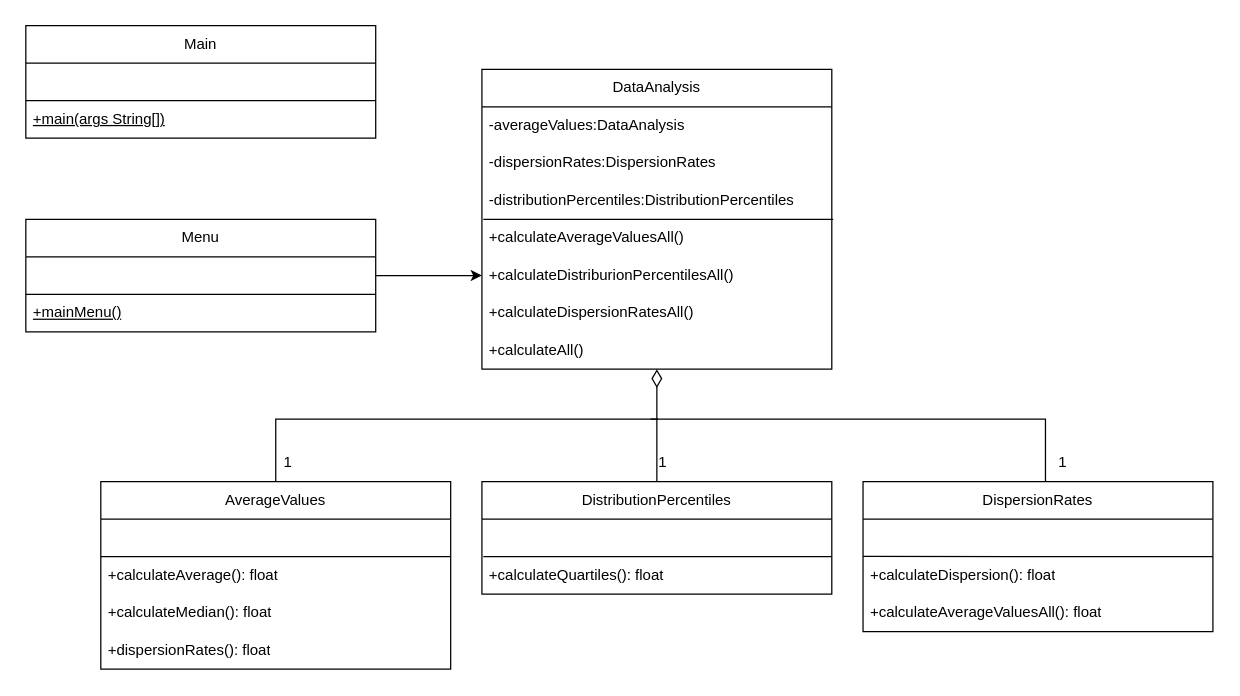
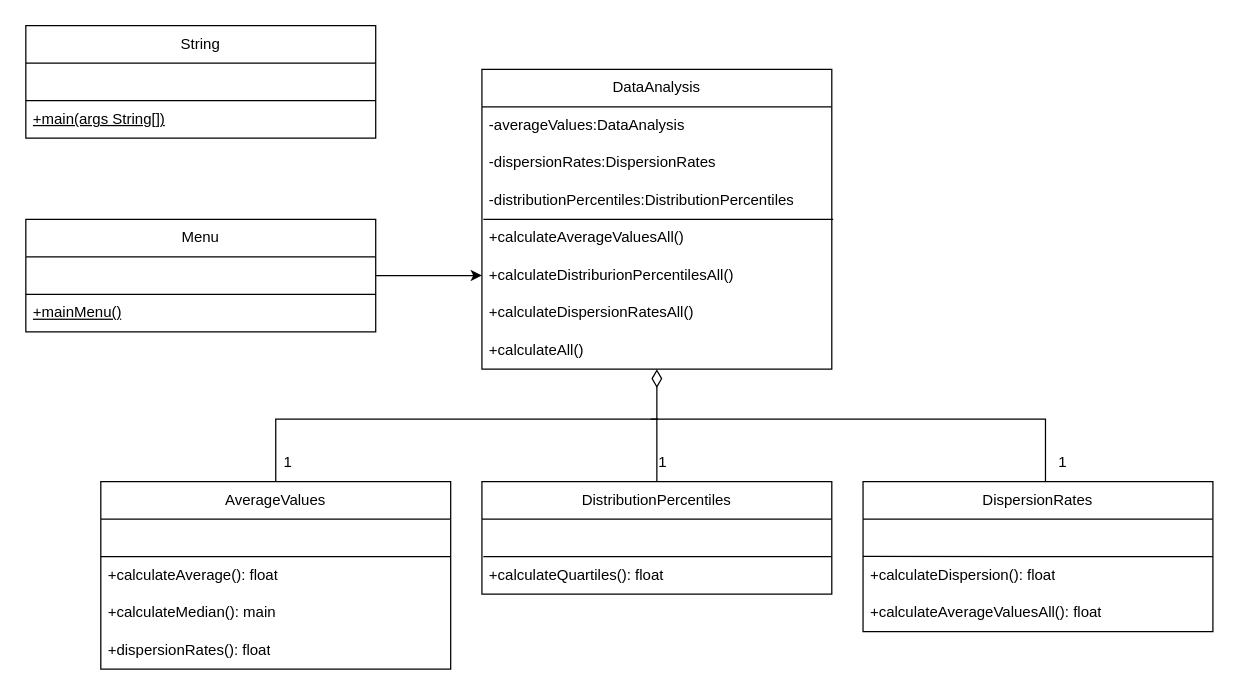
node "Main": label "Main" -> "String"
node "+calculateMedian(): float": label "+calculateMedian(): float" -> "+calculateMedian(): main"
